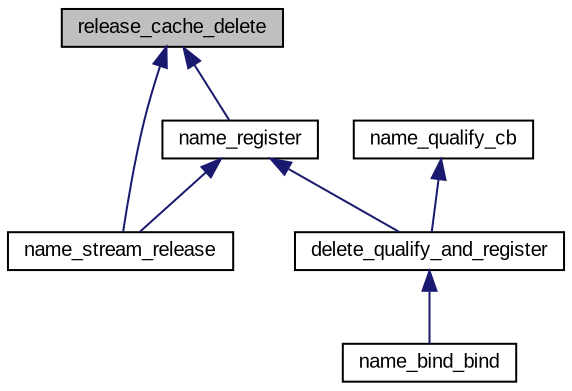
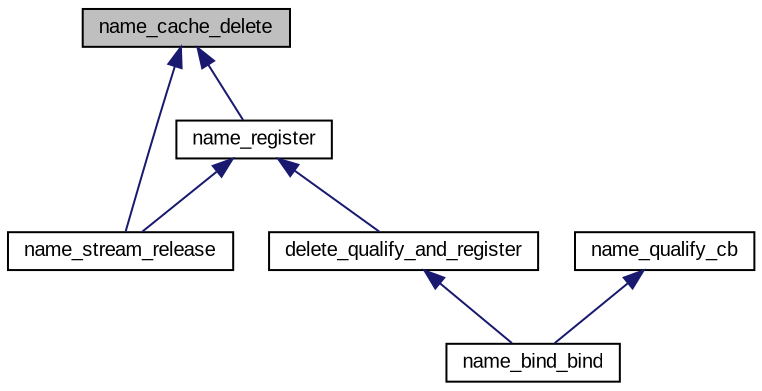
node "release_cache_delete": label "release_cache_delete" -> "name_cache_delete"
edge "delete_qualify_and_register" -> "name_qualify_cb": now "name_bind_bind" -> "name_qualify_cb"
